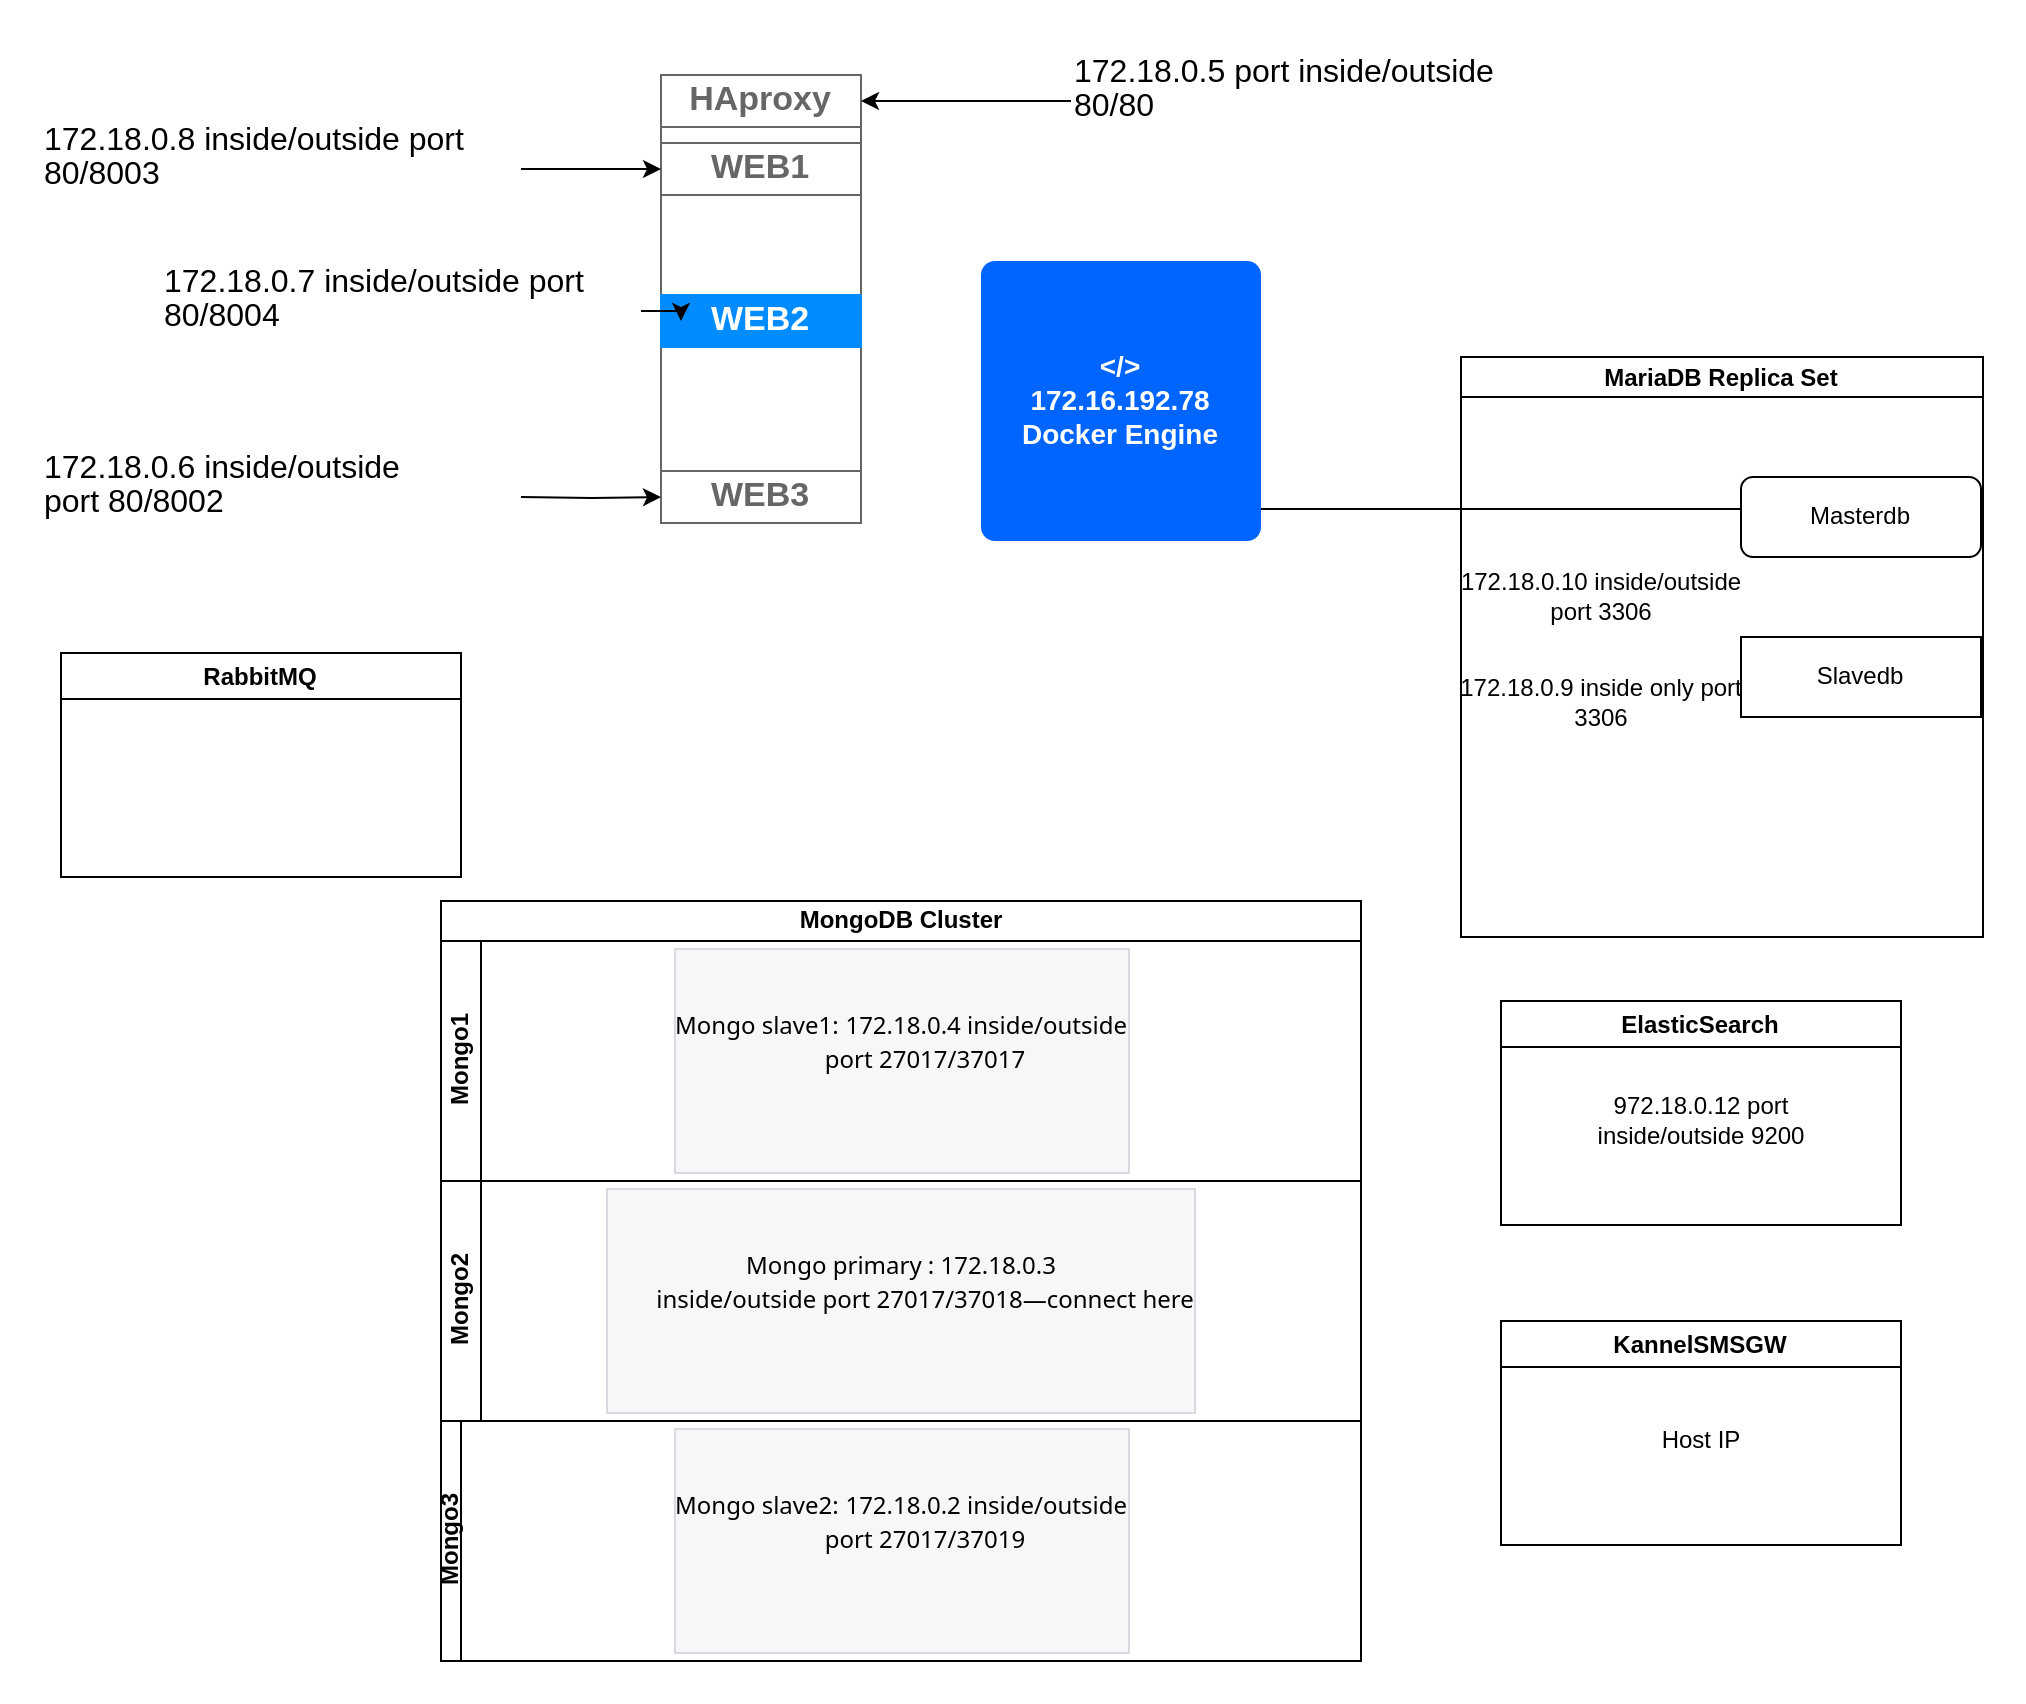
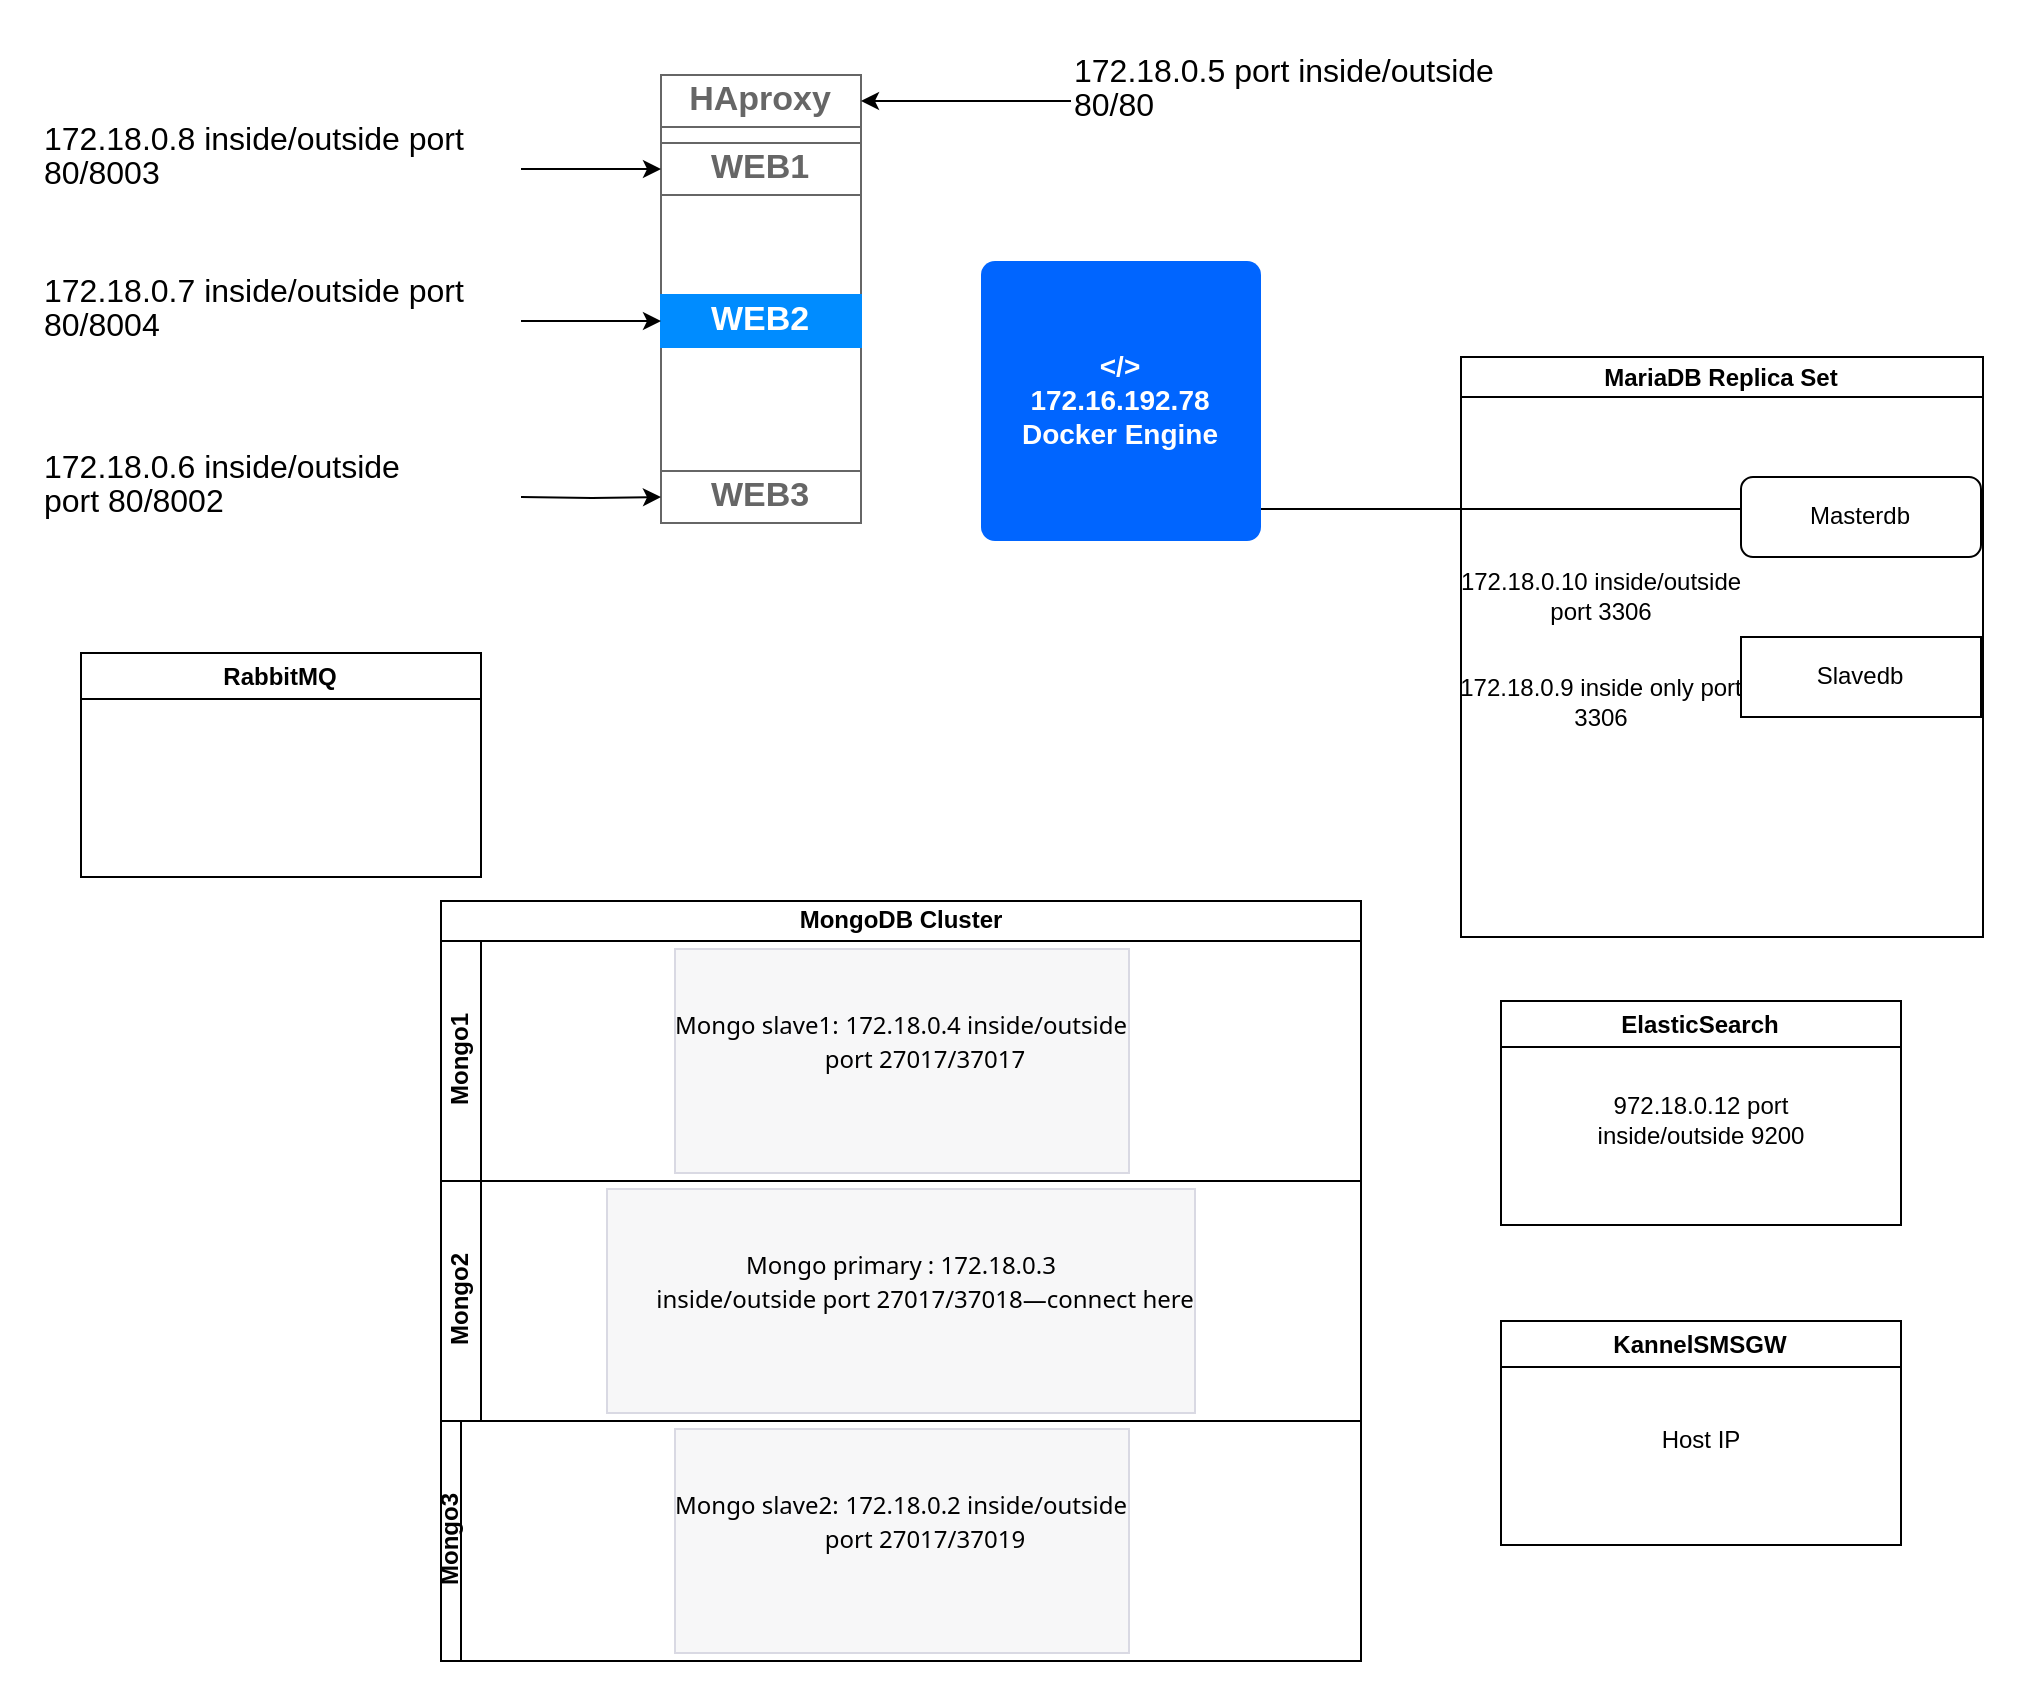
node "172.18.0.7 inside/outside port 80/8004": moved (401, 311) -> (281, 321)
node "RabbitMQ": moved (261, 765) -> (281, 765)
